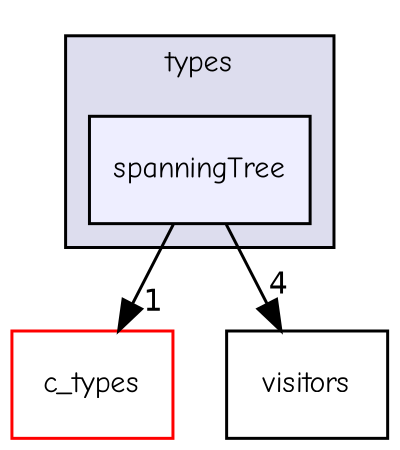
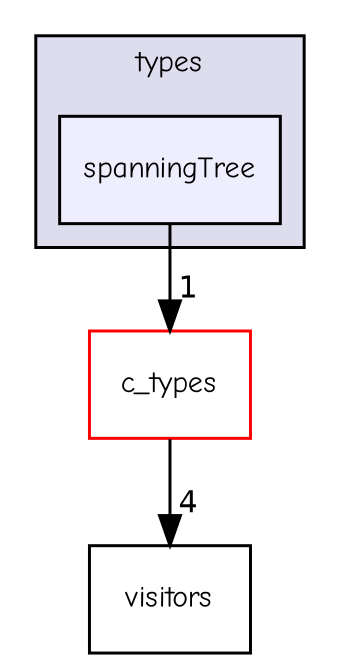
edge "spanningTree" -> "visitors": now "c_types" -> "visitors"
